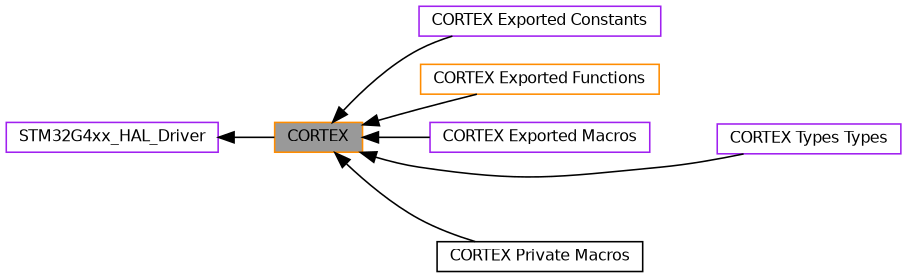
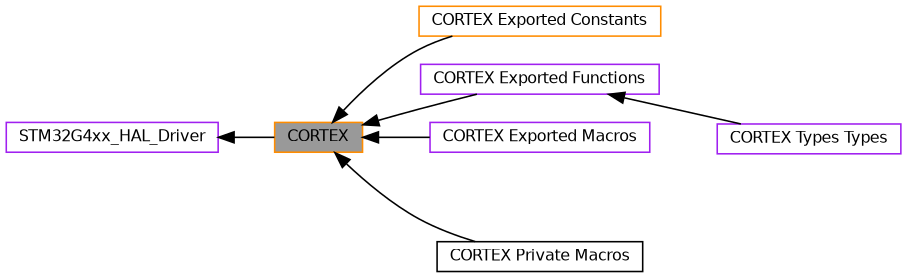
node "CORTEX Exported Constants": color purple -> darkorange
node "CORTEX Exported Functions": color darkorange -> purple
edge "CORTEX Types Types" -> "CORTEX": now "CORTEX Types Types" -> "CORTEX Exported Functions"
